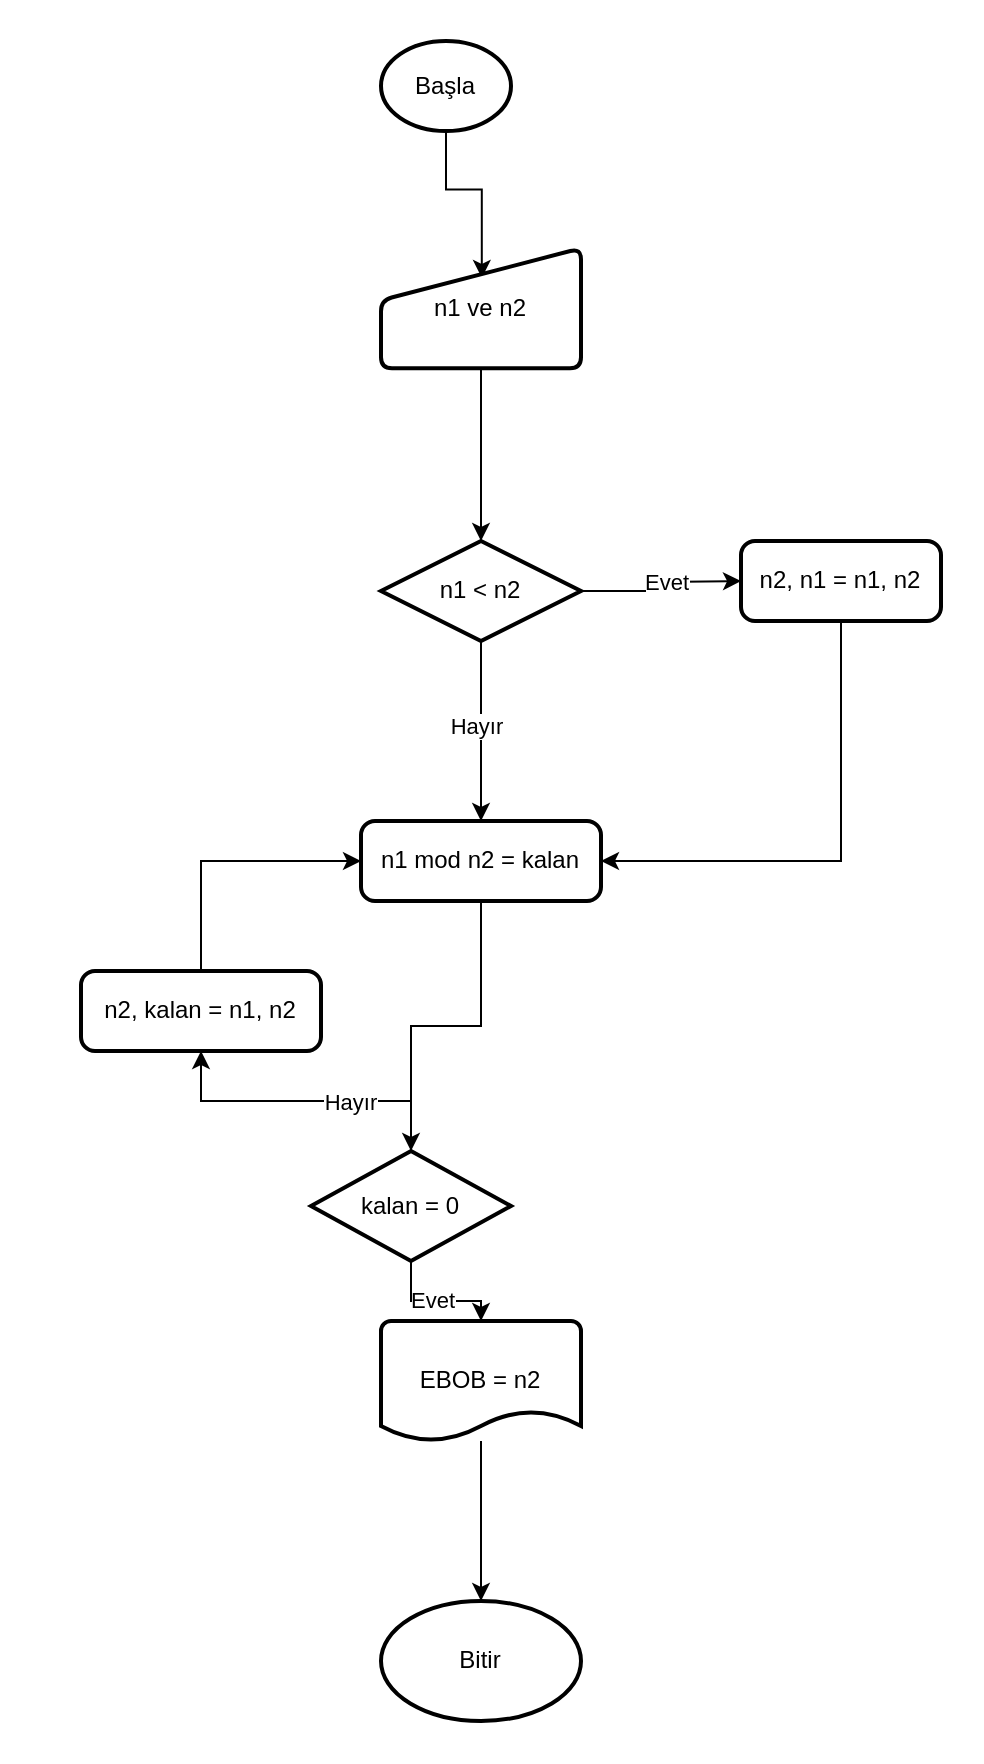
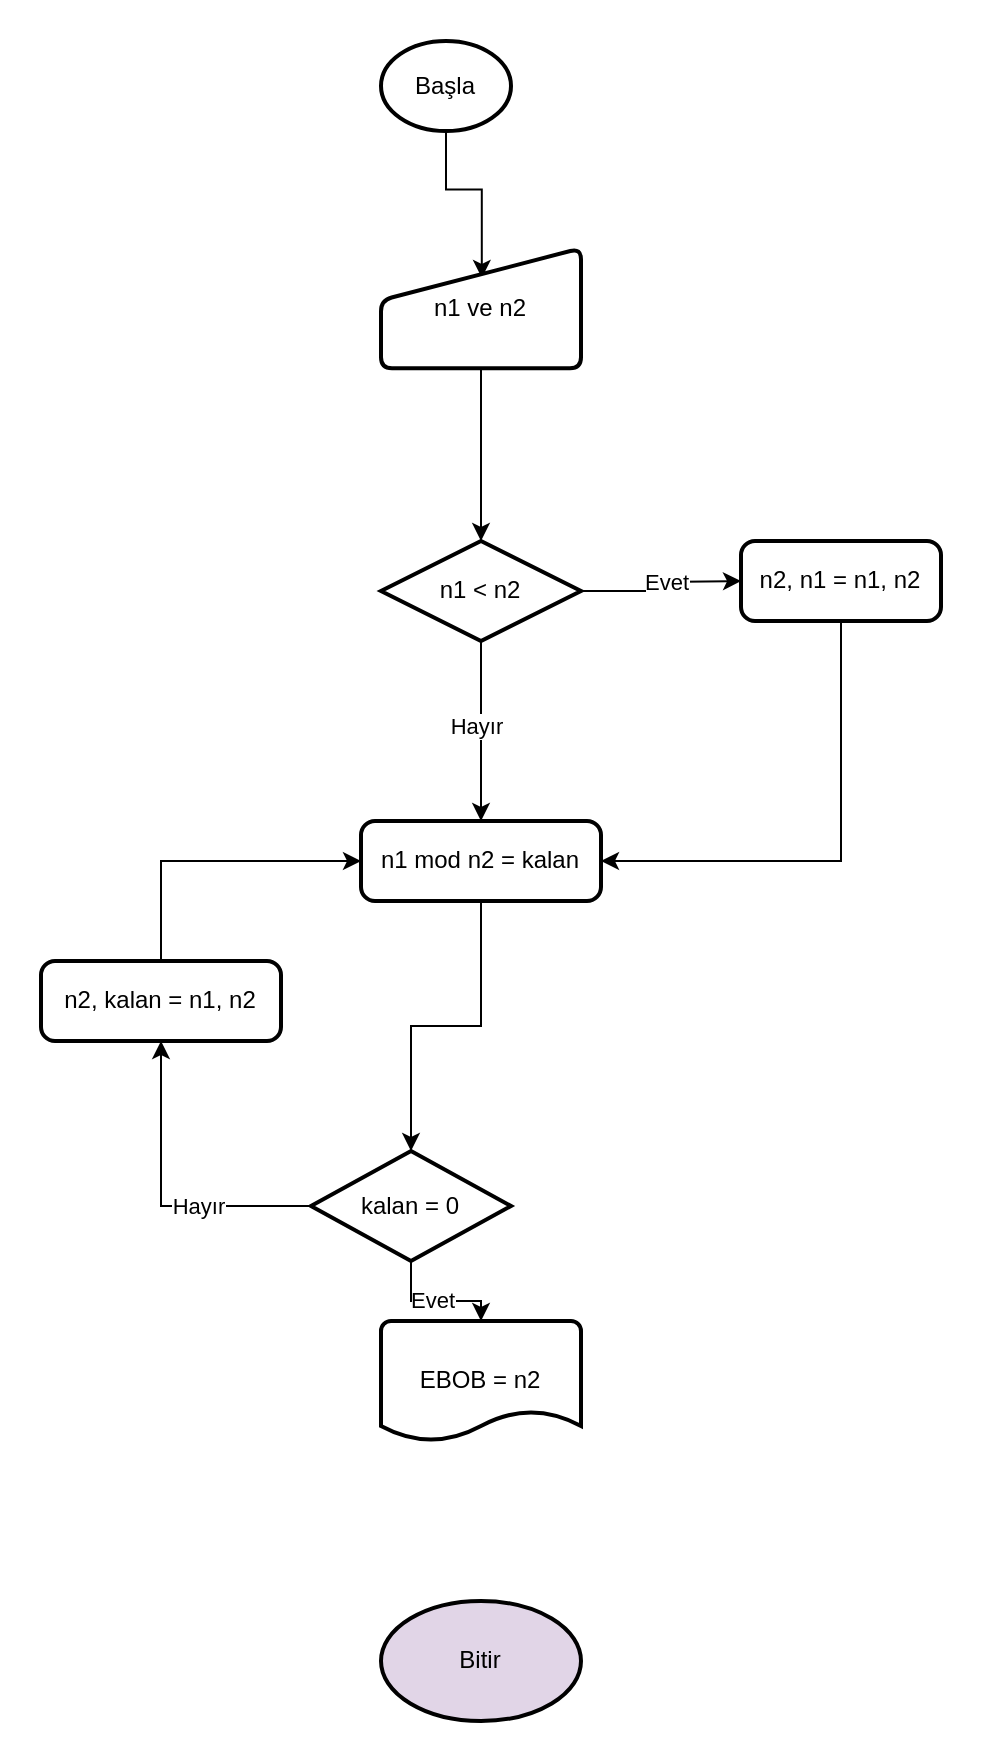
node "n2, kalan = n1, n2": moved (201, 1011) -> (161, 1001)
edge "EBOB = n2" -> "Bitir": removed
node "Bitir": fillcolor #ffffff -> #e1d5e7
